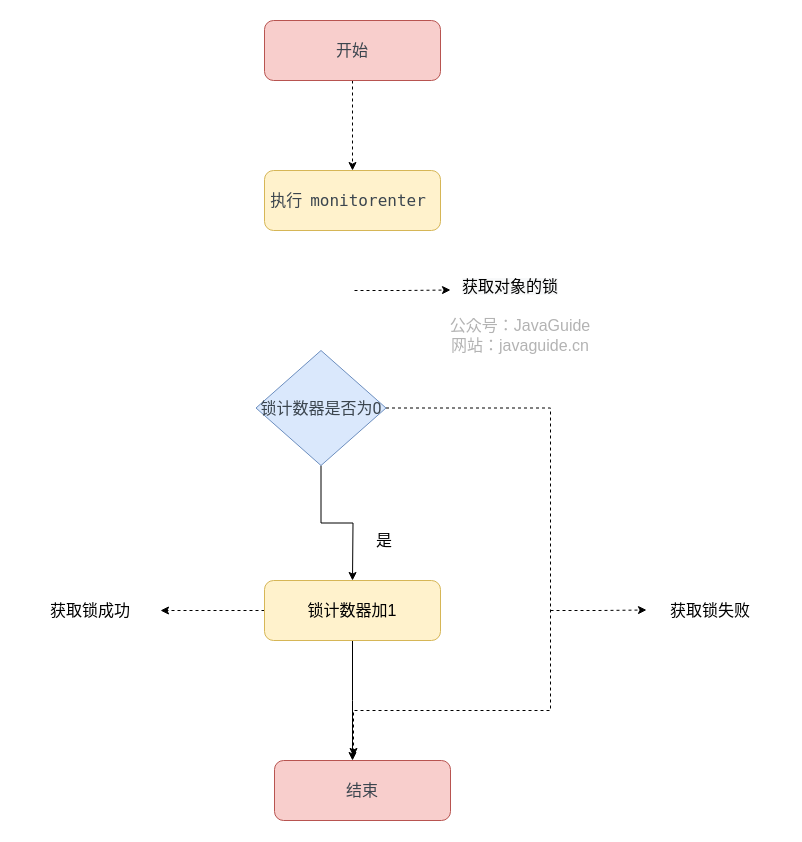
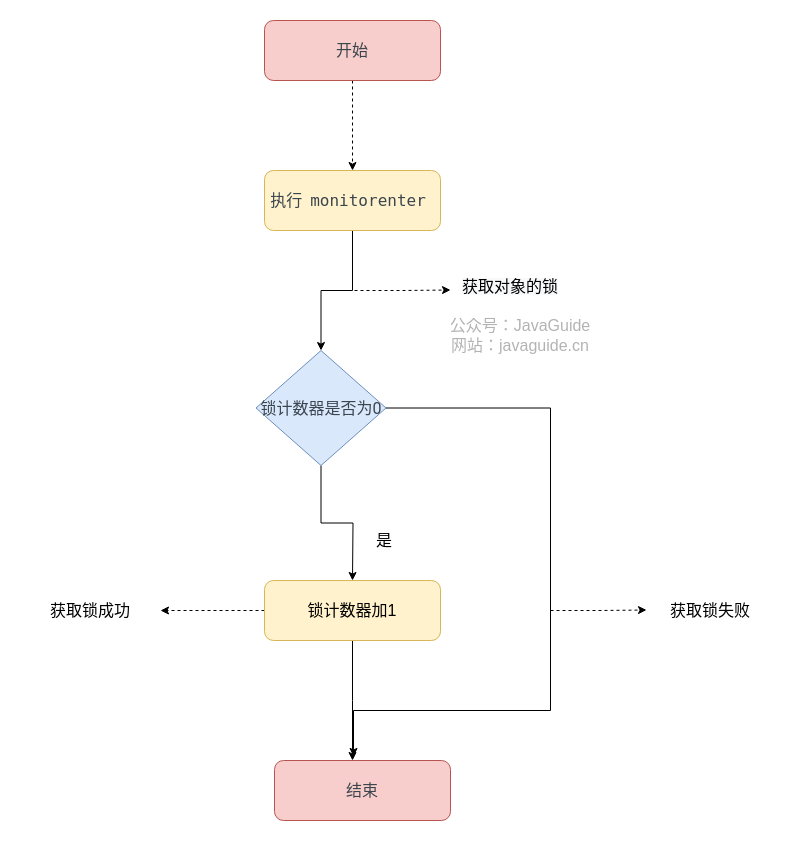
edge "执行monitorenter" -> "锁计数器是否为0": added
edge "锁计数器是否为0" -> "结束": style dashed -> solid
